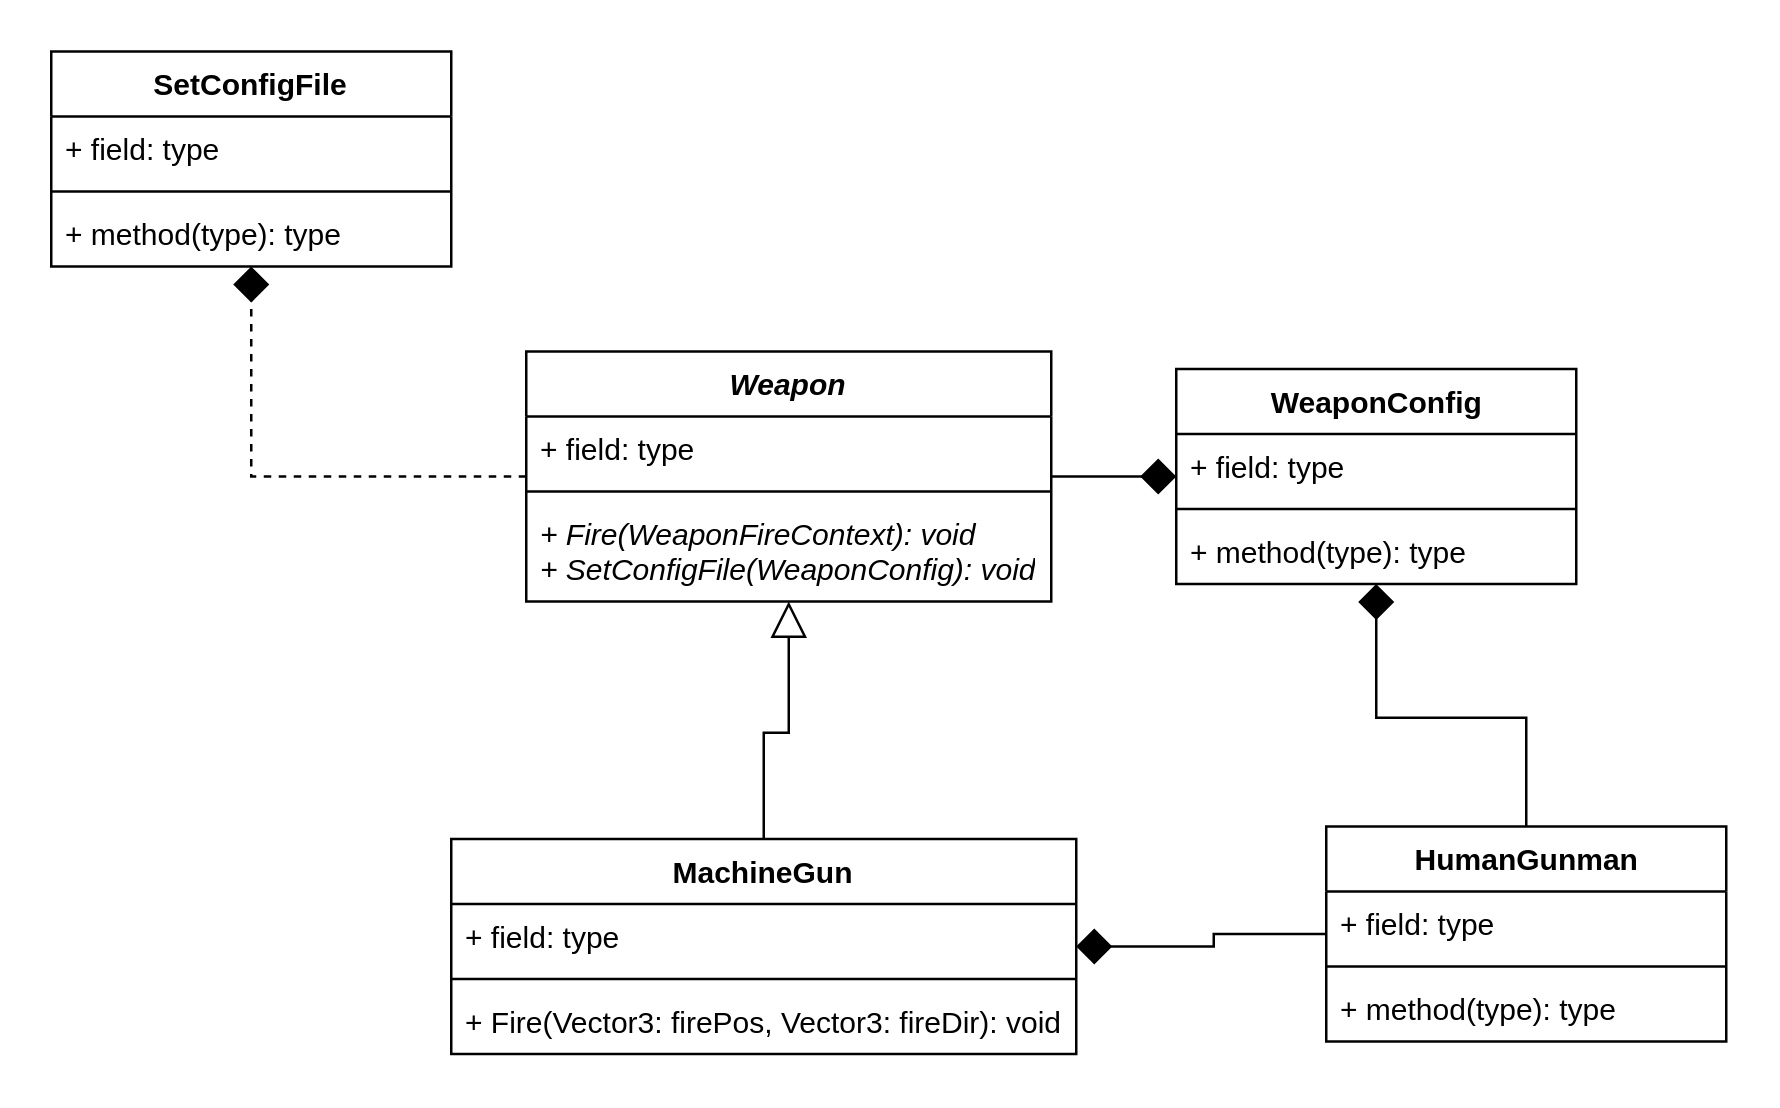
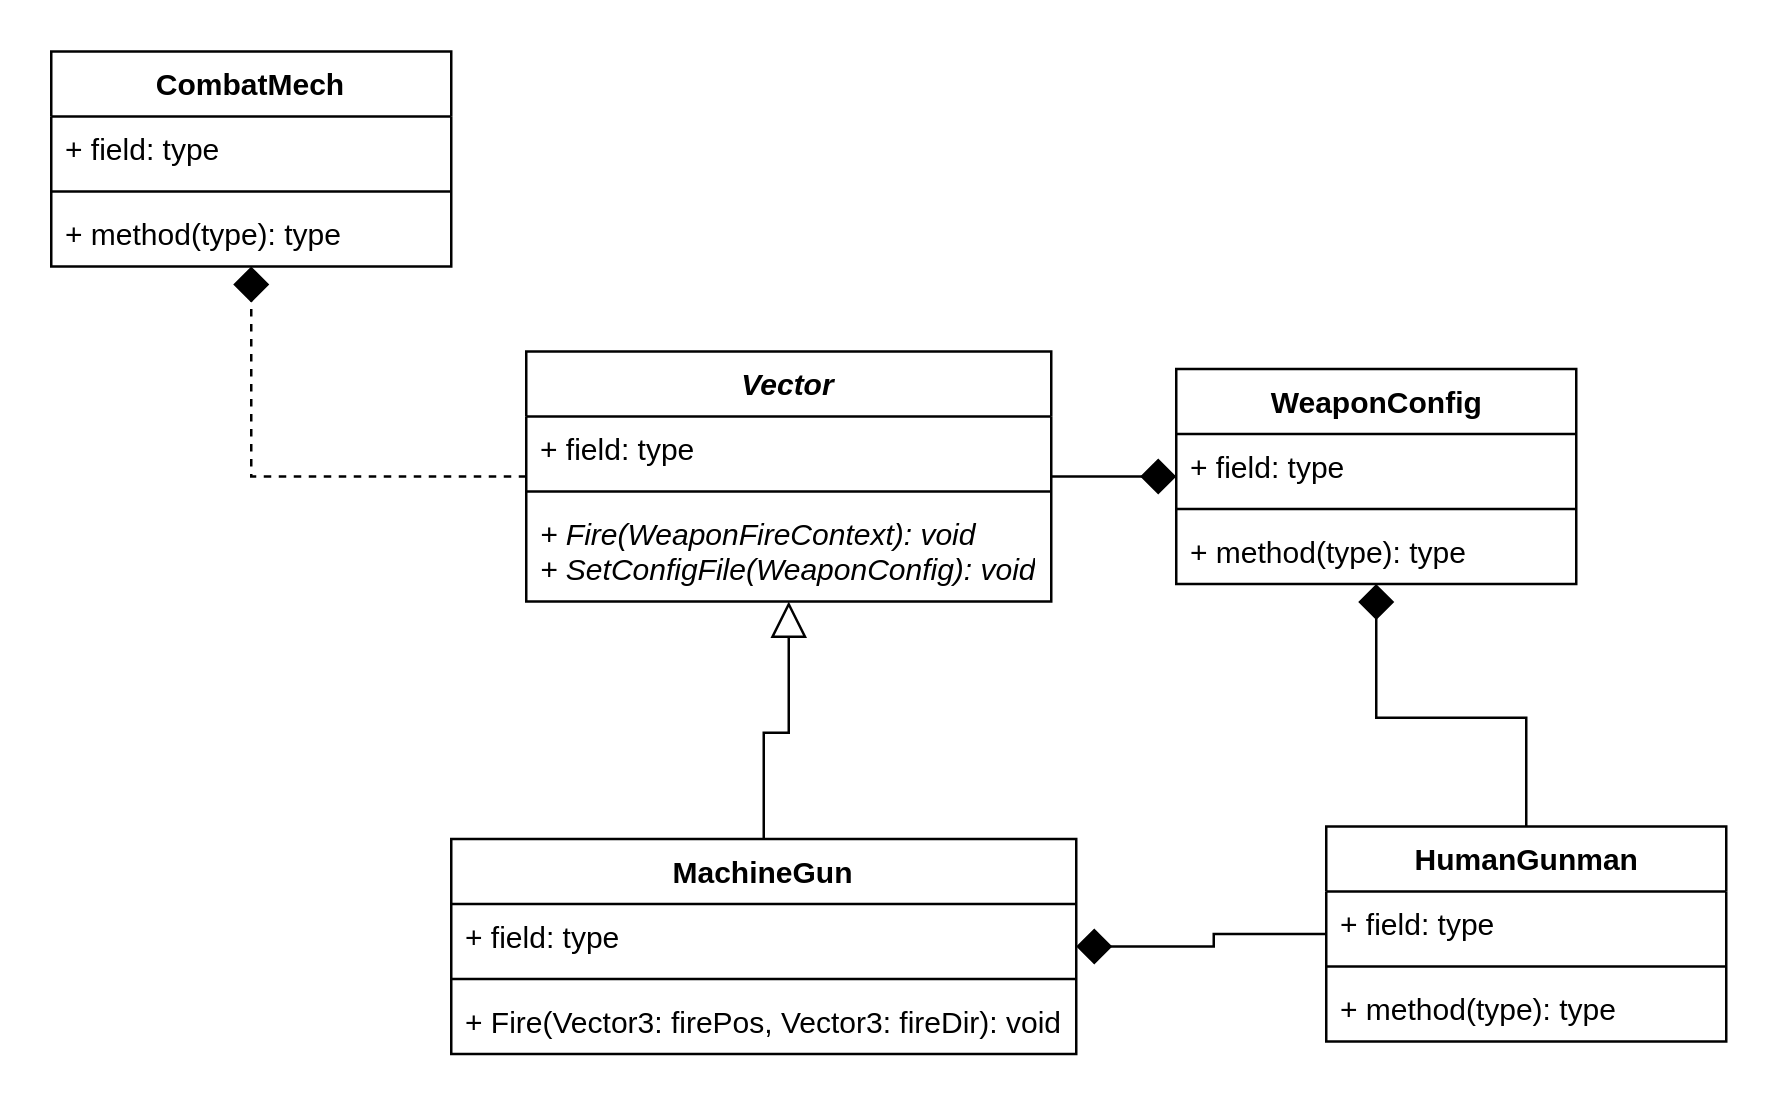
node "SetConfigFile": label "SetConfigFile" -> "CombatMech"
node "Weapon": label "Weapon" -> "Vector"
